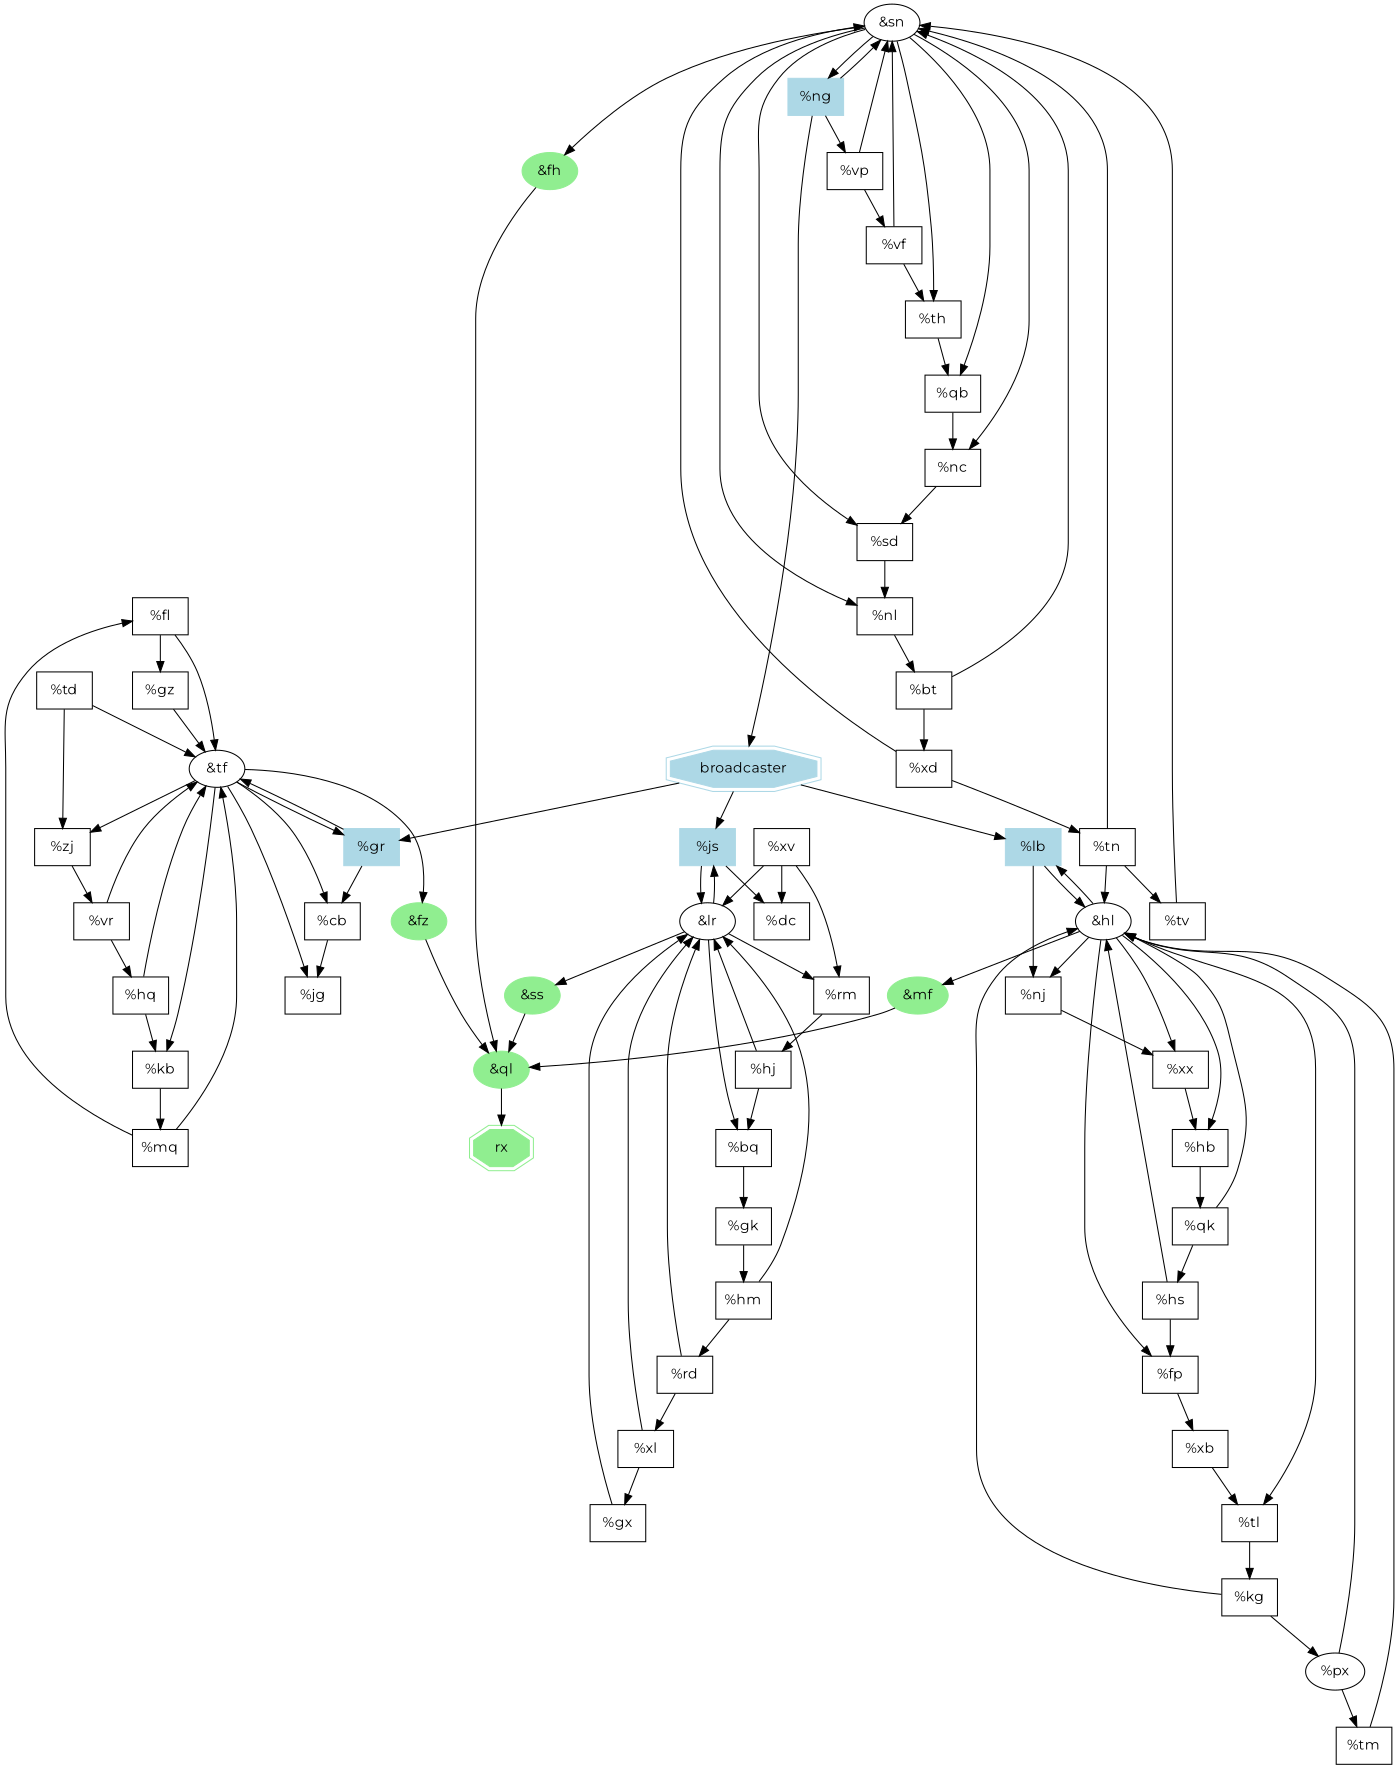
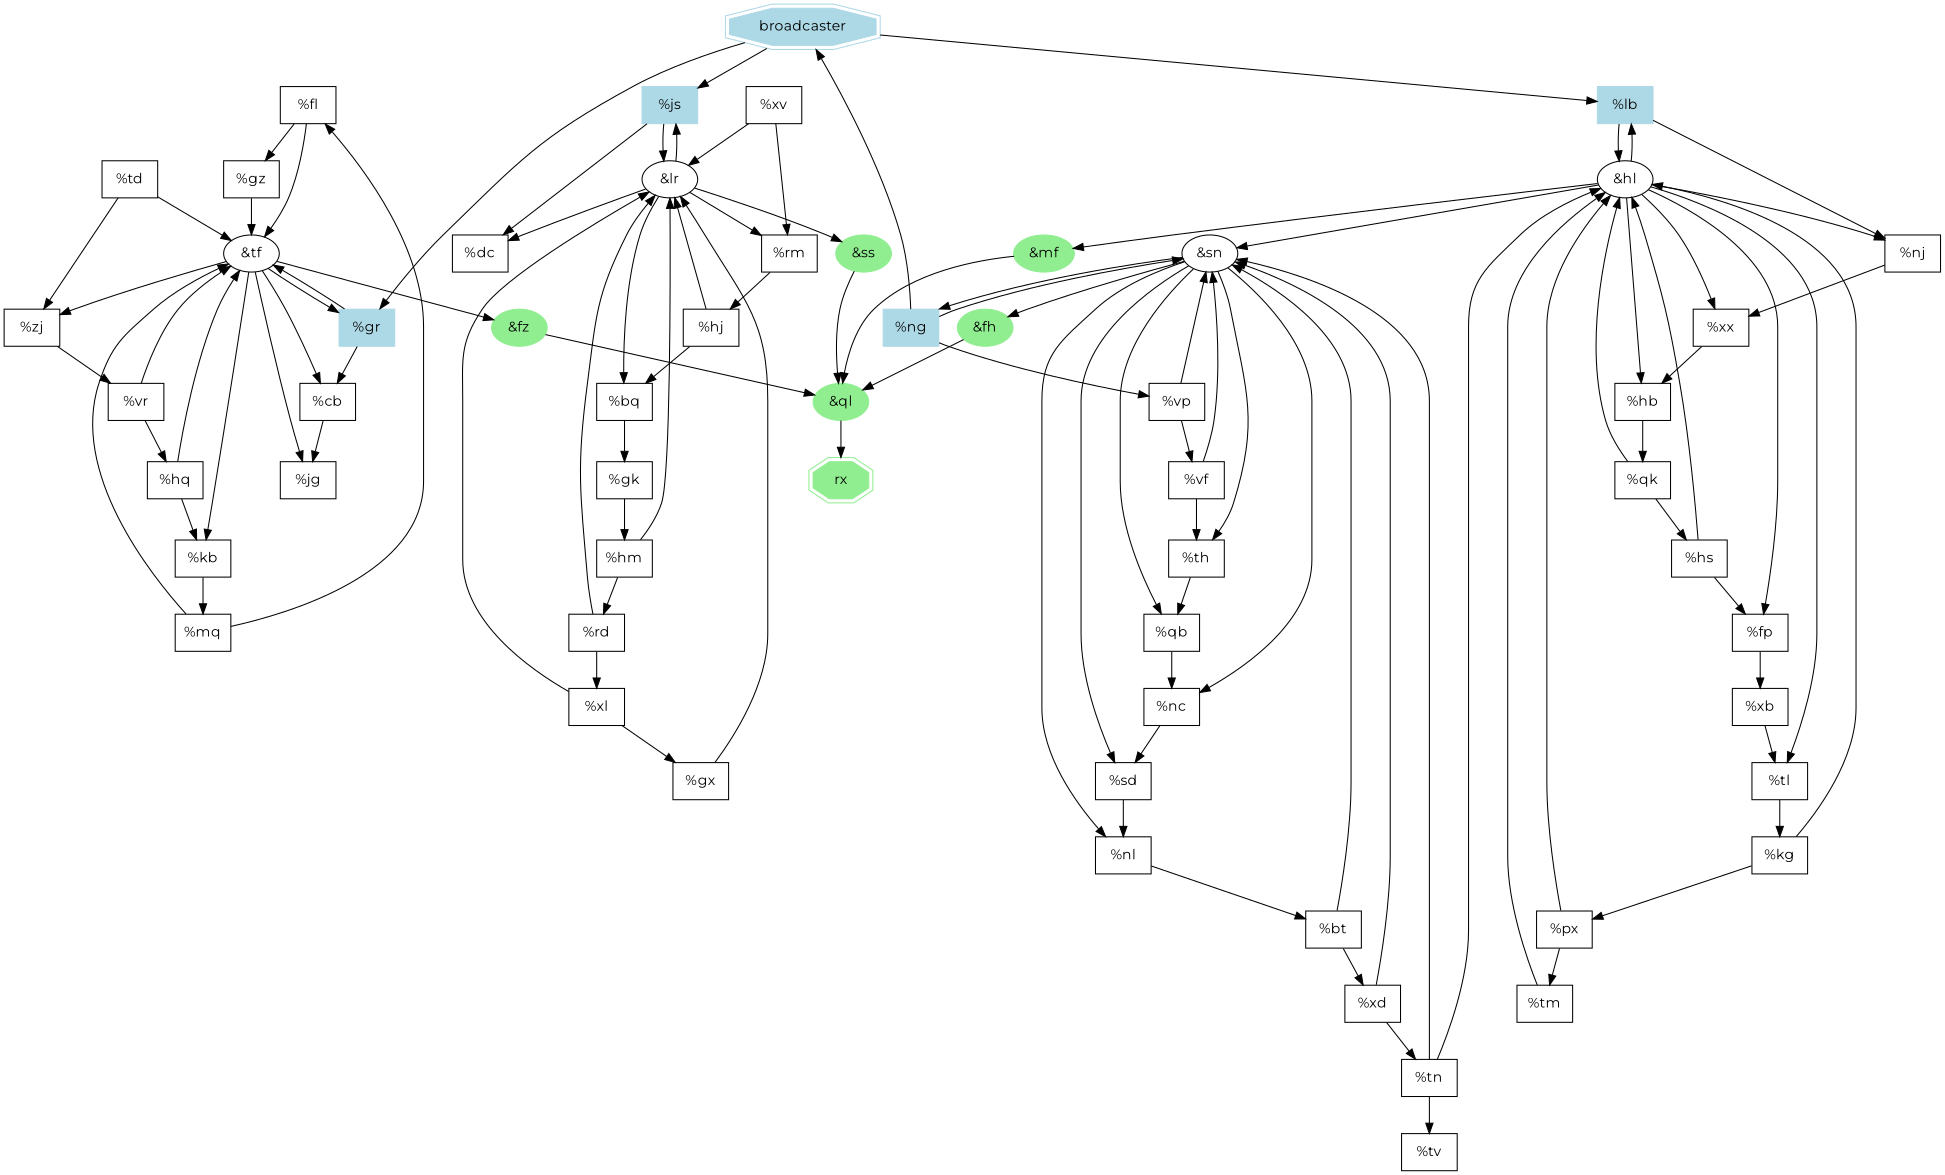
edge "%tv" -> "&sn": now "&hl" -> "&sn"
edge "%xv" -> "%dc": now "&lr" -> "%dc"
node "%px": shape ellipse -> box
